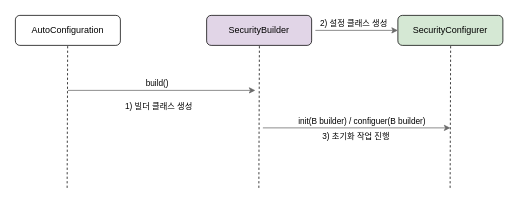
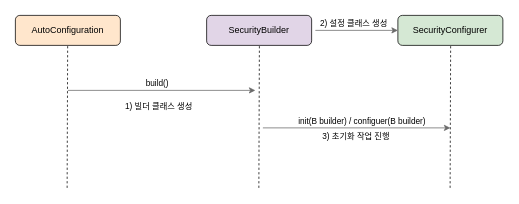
node "AutoConfiguration": fillcolor #ffffff -> #ffe6cc
